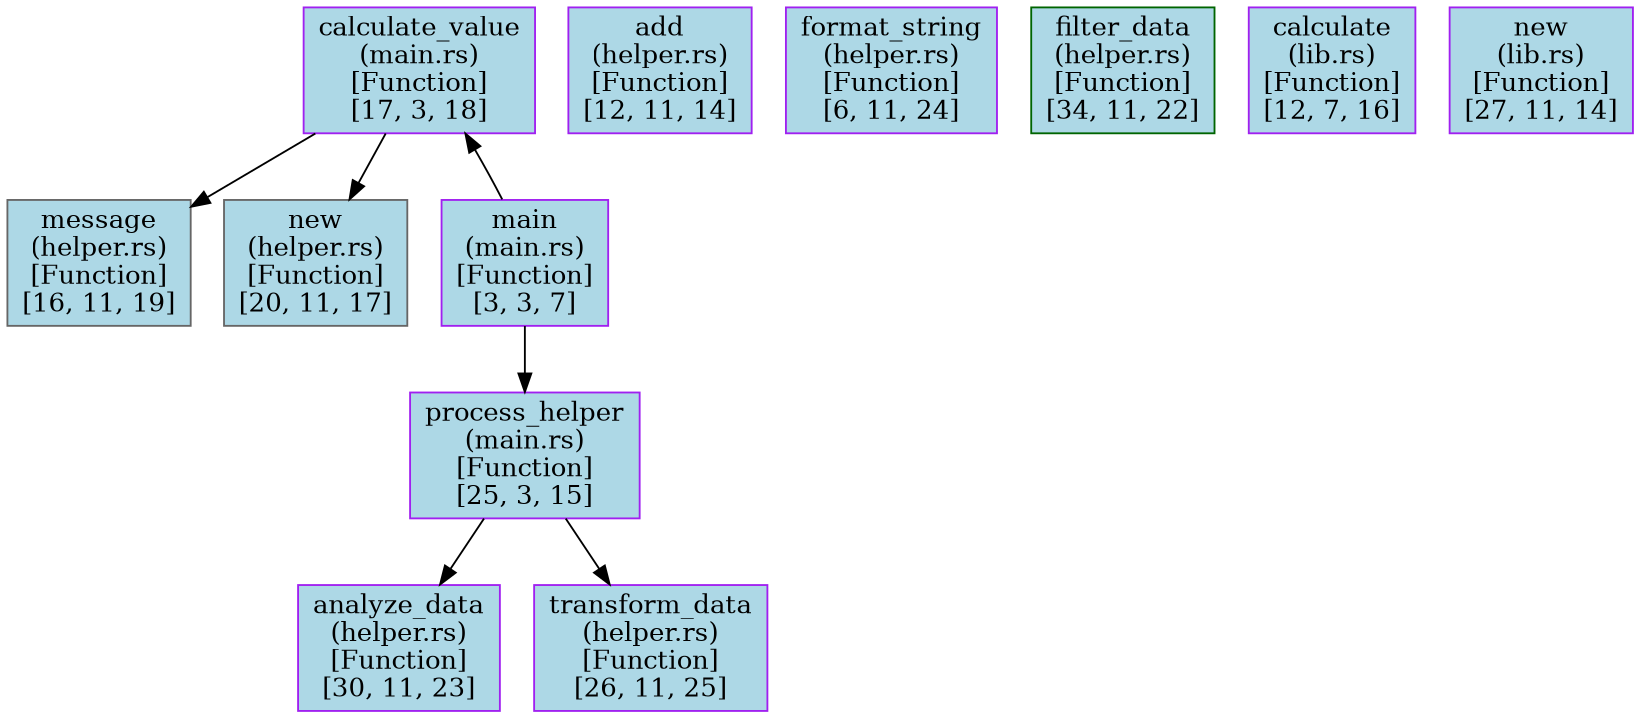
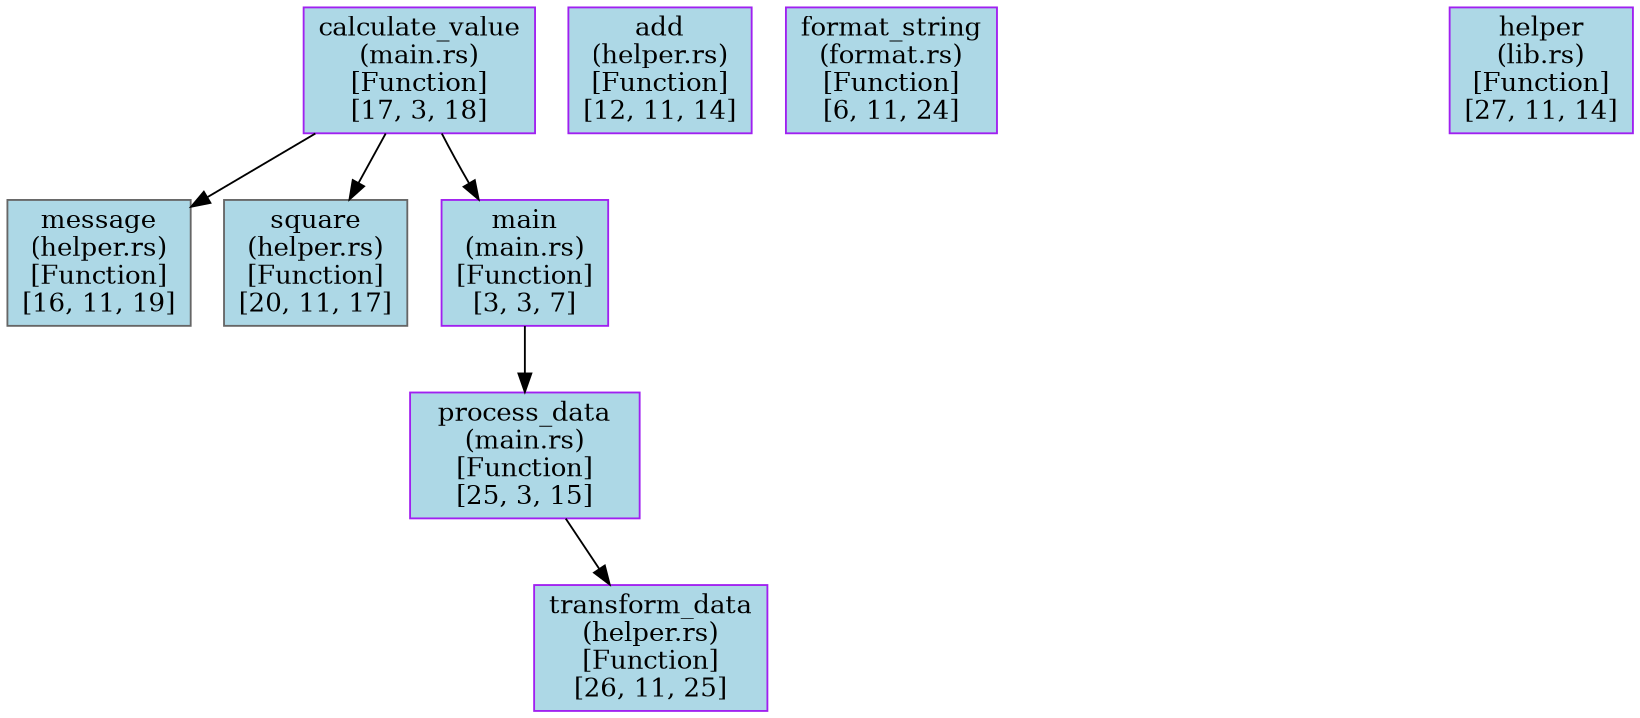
node "format_string (helper.rs) [Function] [6, 11, 24]": label "format_string (helper.rs) [Function] [6, 11, 24]" -> "format_string (format.rs) [Function] [6, 11, 24]"
node "filter_data (helper.rs) [Function] [34, 11, 22]": removed
node "calculate (lib.rs) [Function] [12, 7, 16]": removed
node "new (lib.rs) [Function] [27, 11, 14]": label "new (lib.rs) [Function] [27, 11, 14]" -> "helper (lib.rs) [Function] [27, 11, 14]"
edge "main (main.rs) [Function] [3, 3, 7]" -> "calculate_value (main.rs) [Function] [17, 3, 18]": reversed
node "new (helper.rs) [Function] [20, 11, 17]": label "new (helper.rs) [Function] [20, 11, 17]" -> "square (helper.rs) [Function] [20, 11, 17]"
node "process_helper (main.rs) [Function] [25, 3, 15]": label "process_helper (main.rs) [Function] [25, 3, 15]" -> "process_data (main.rs) [Function] [25, 3, 15]"
node "analyze_data (helper.rs) [Function] [30, 11, 23]": removed
